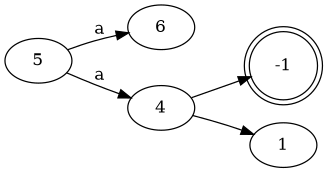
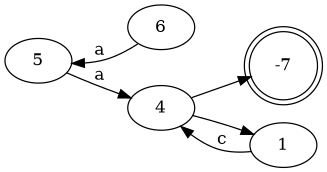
edge "5" -> "6": reversed
node "-1": label "-1" -> "-7"
edge "1" -> "4": added, label "c"
